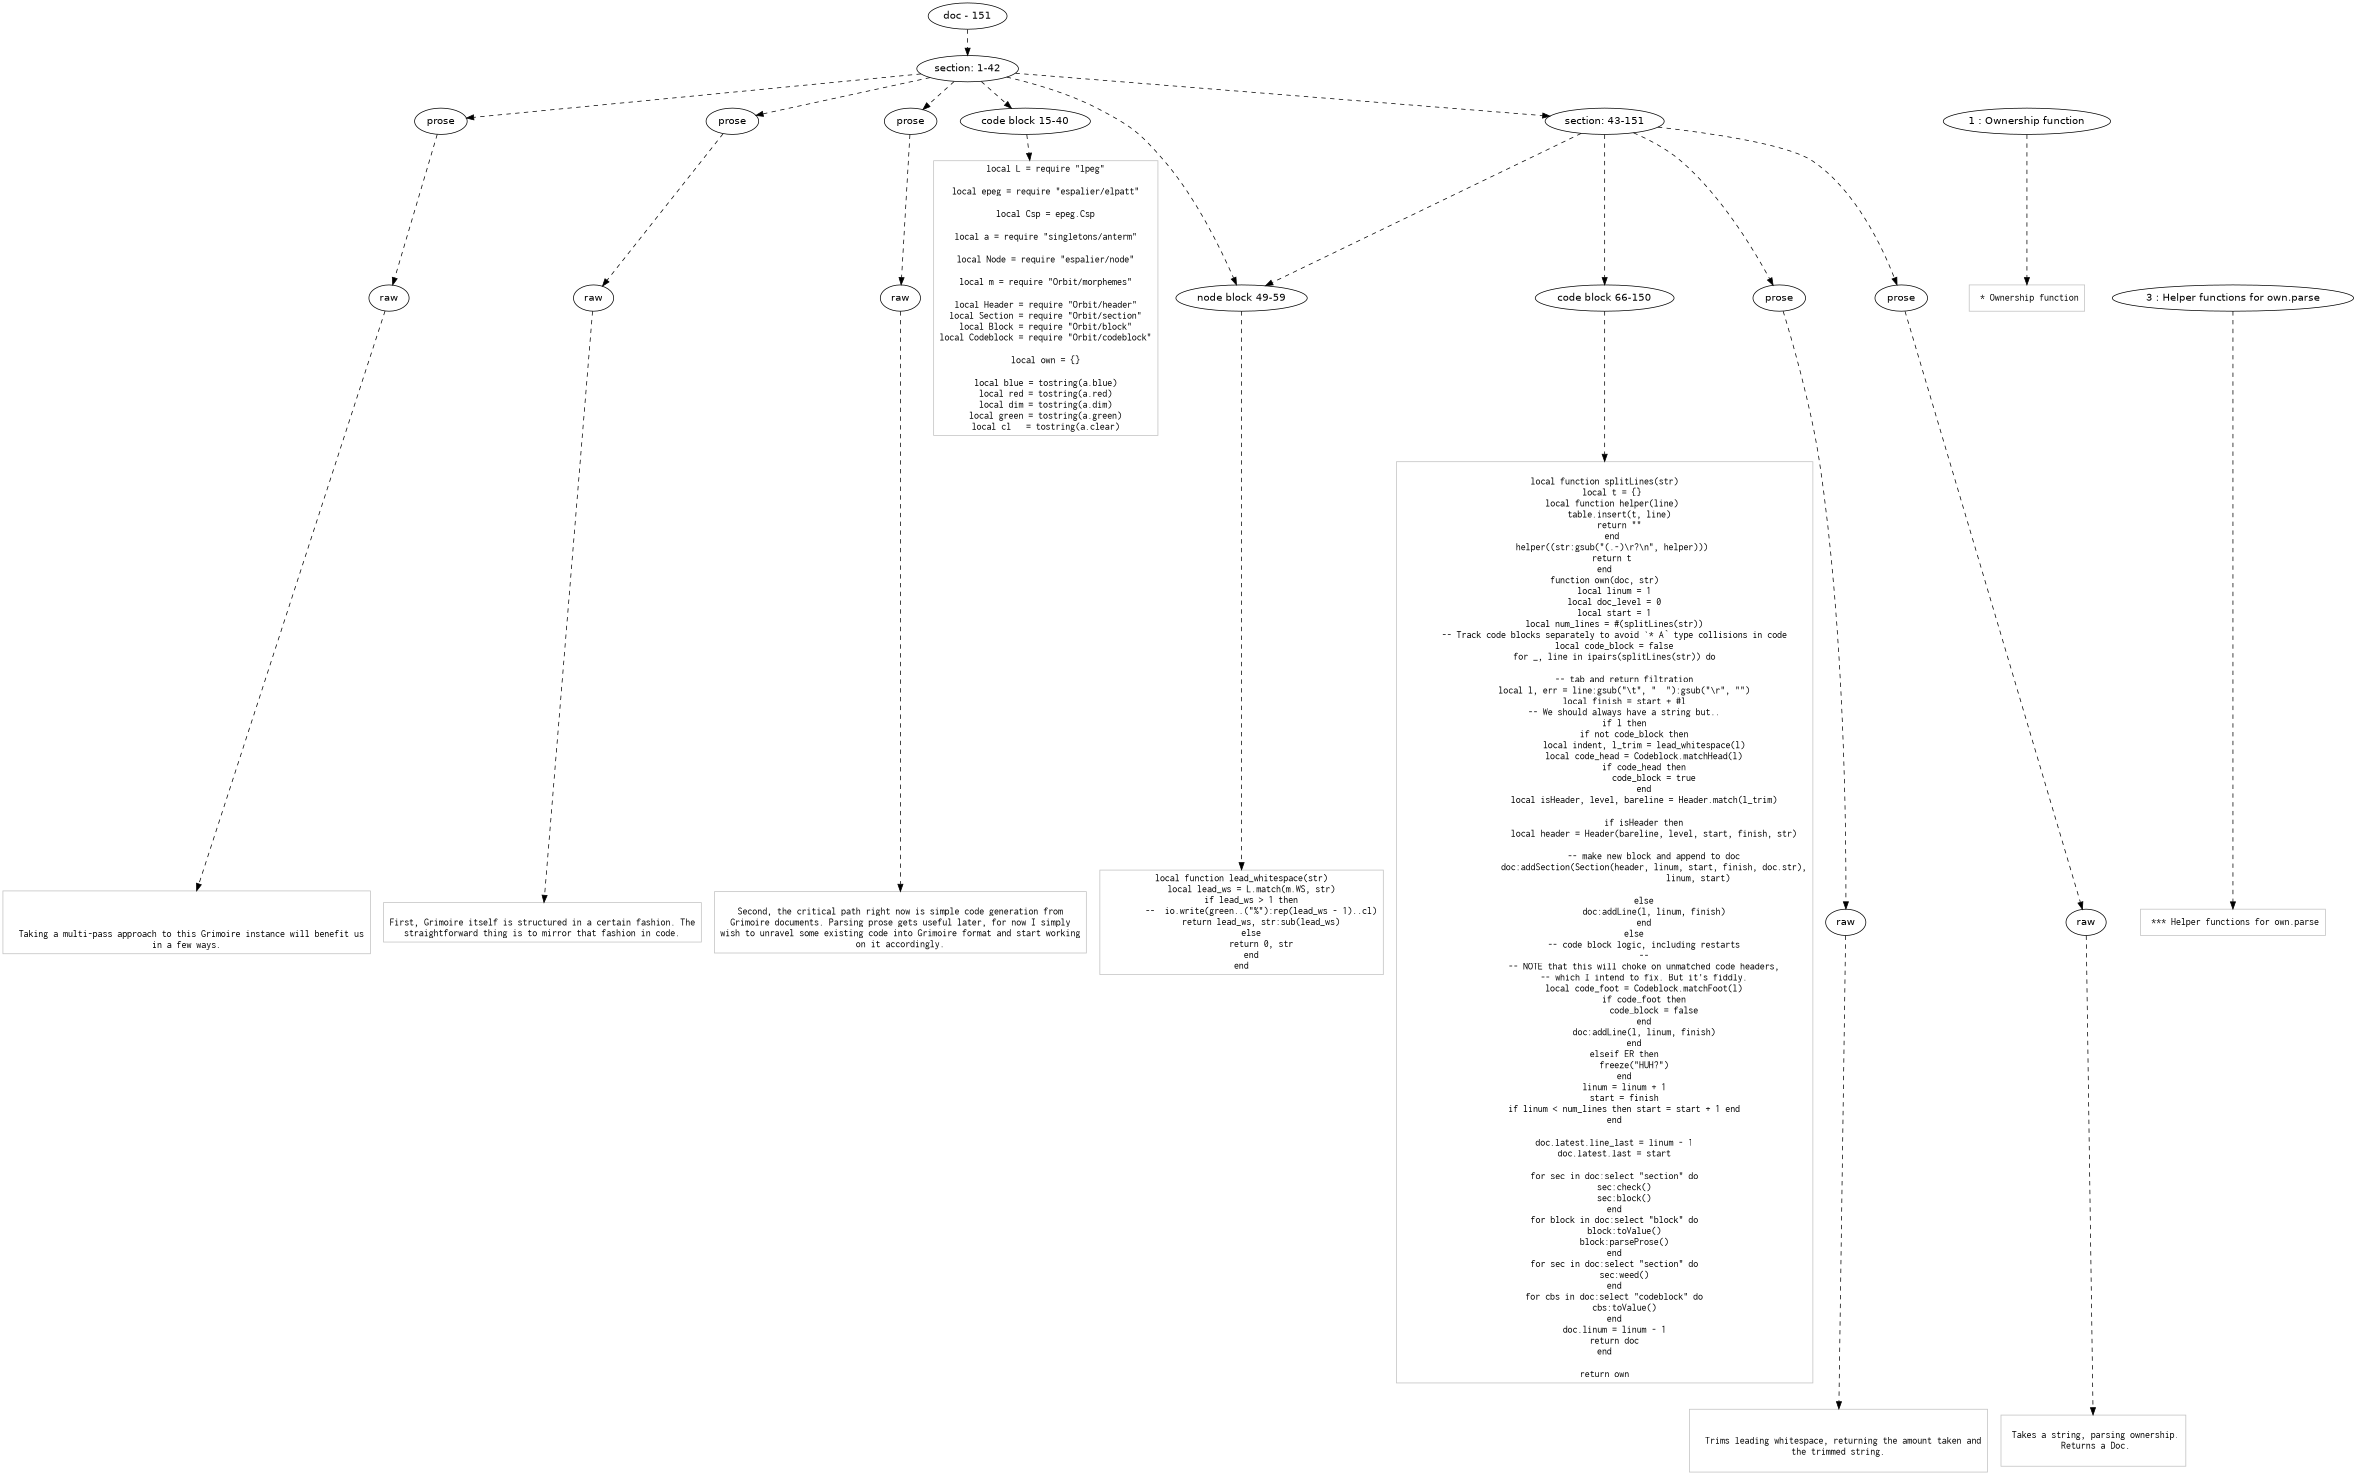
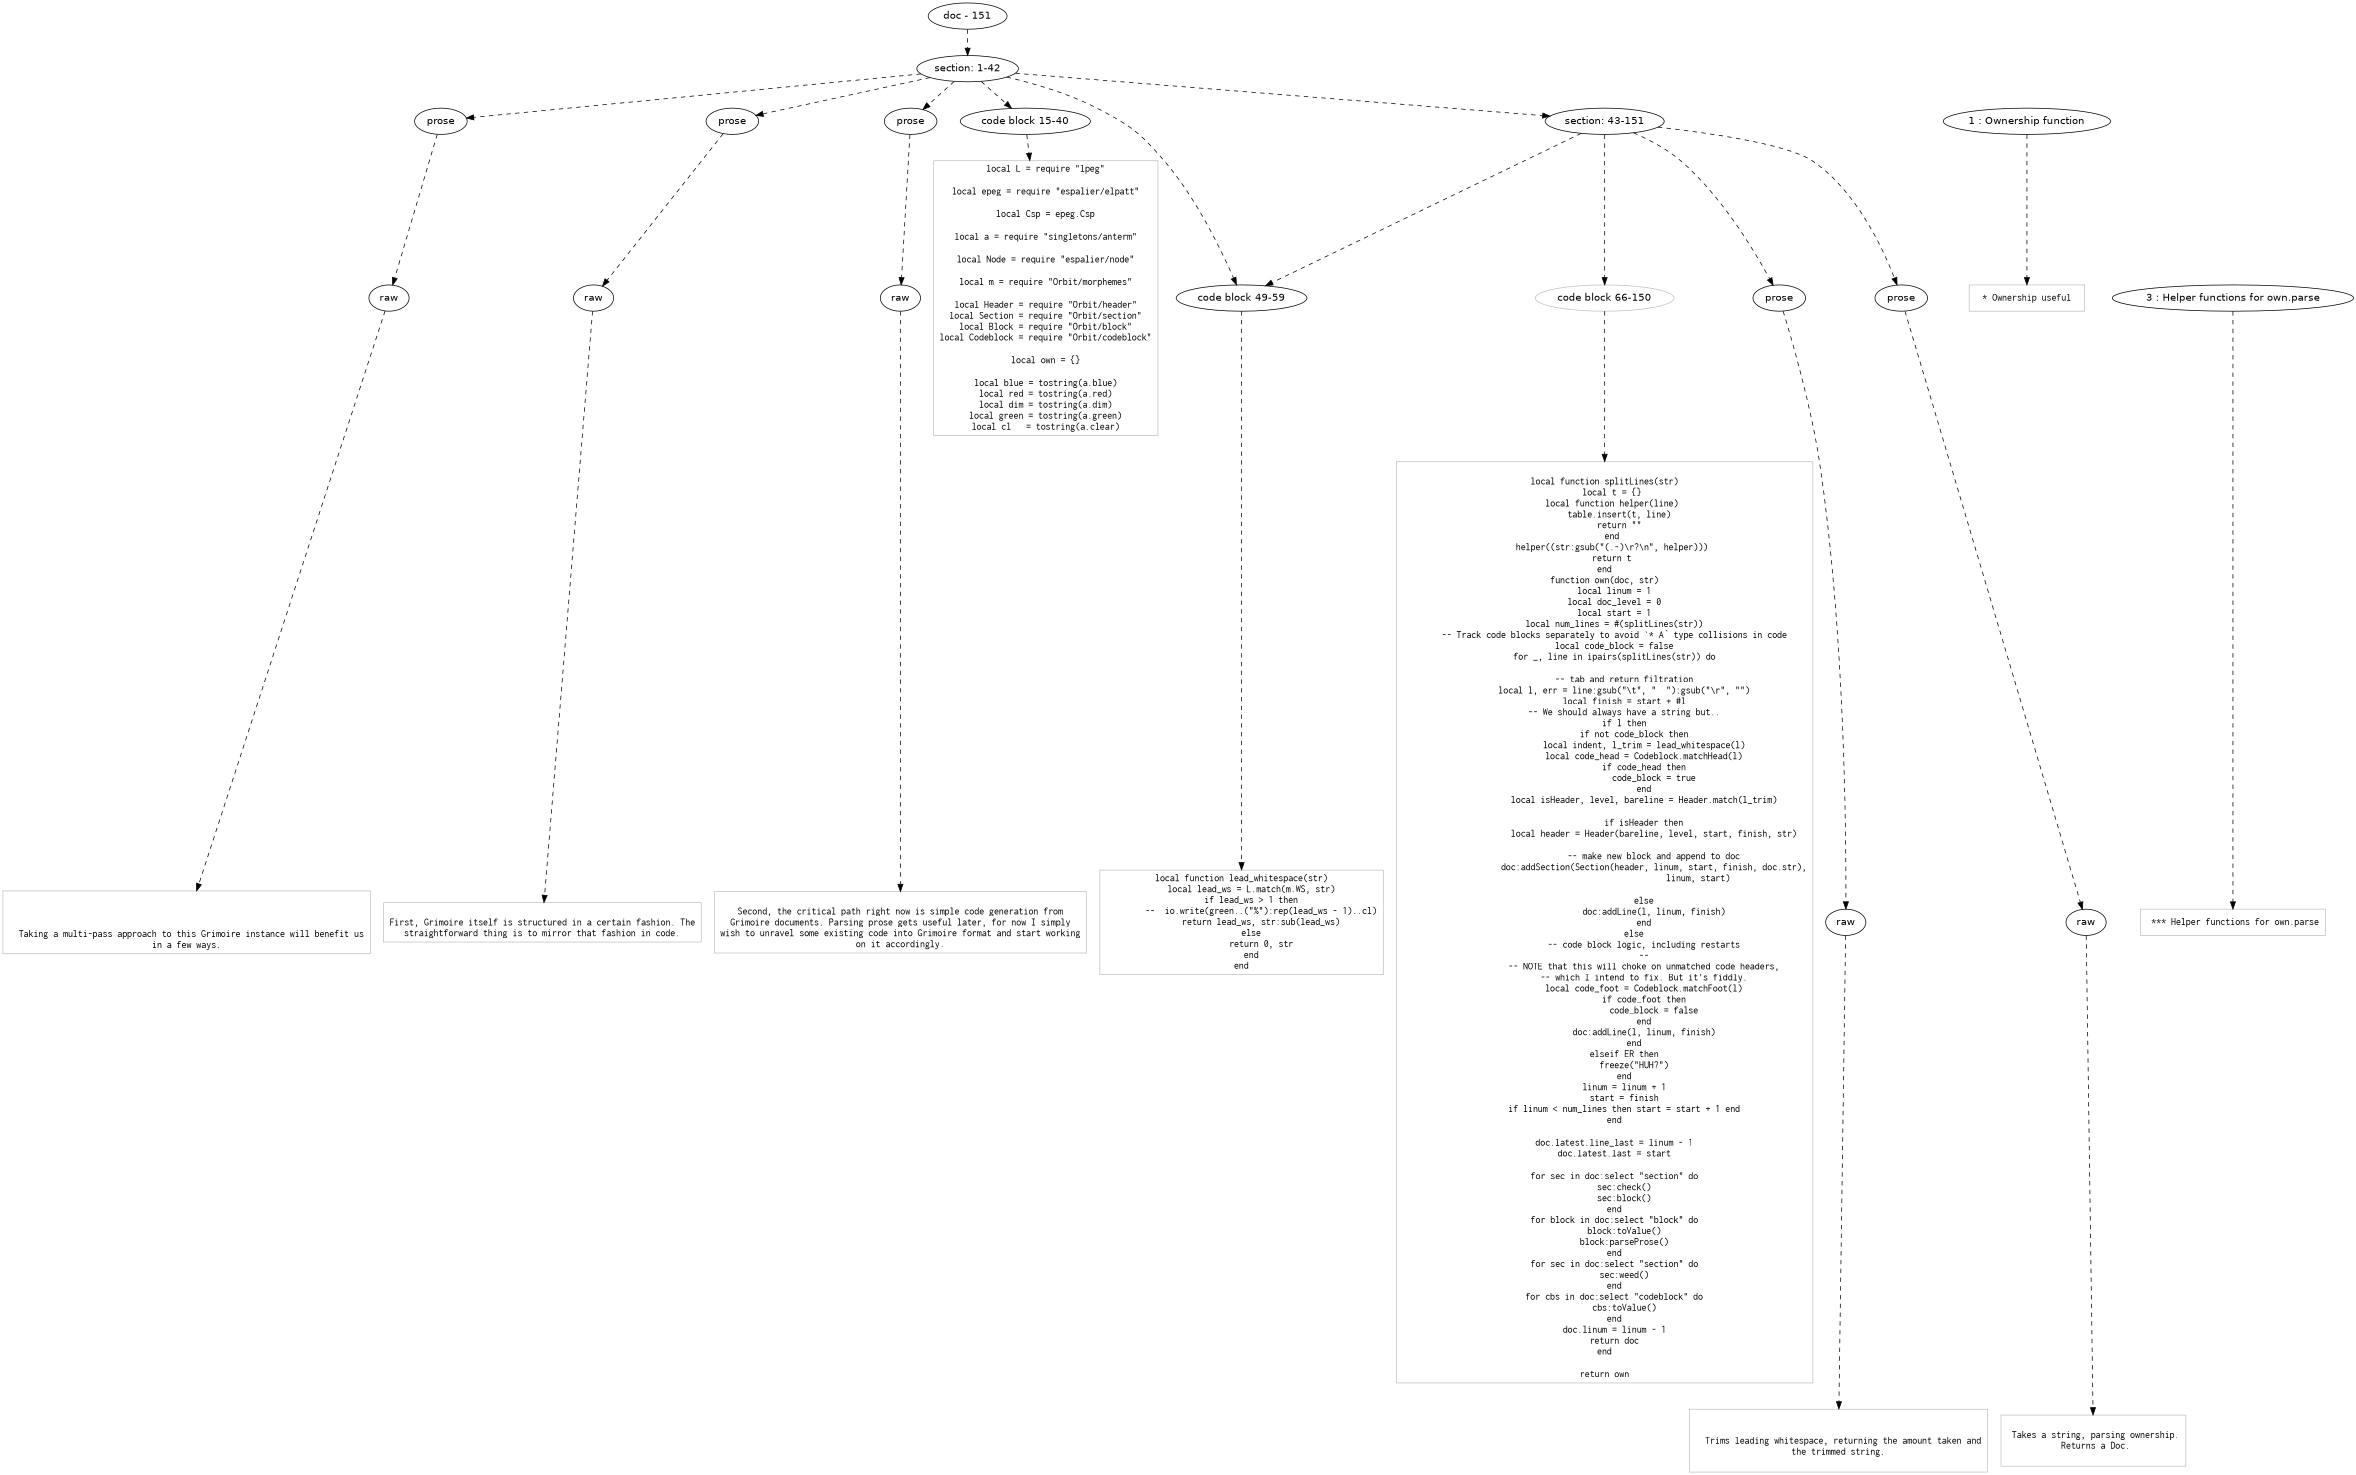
node "node block 49-59": label "node block 49-59" -> "code block 49-59"
node "code block 66-150": color black -> Gray
node "* Ownership function": label "* Ownership function" -> "* Ownership useful"
